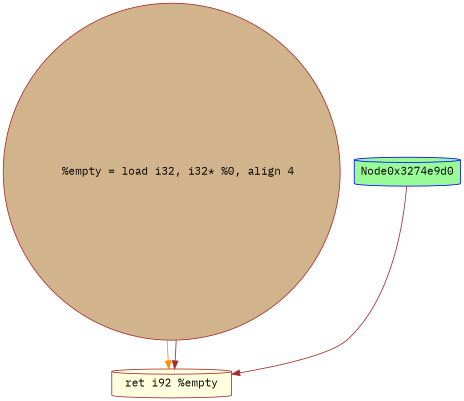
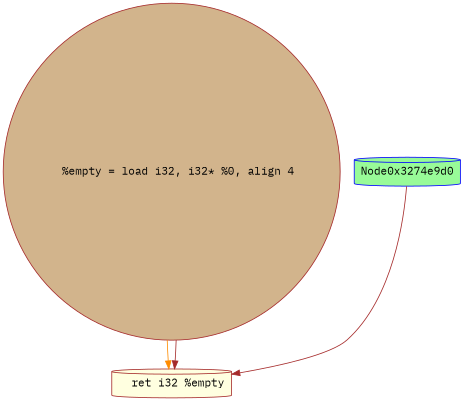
node "ret i92 %empty": label "ret i92 %empty" -> "ret i32 %empty"
